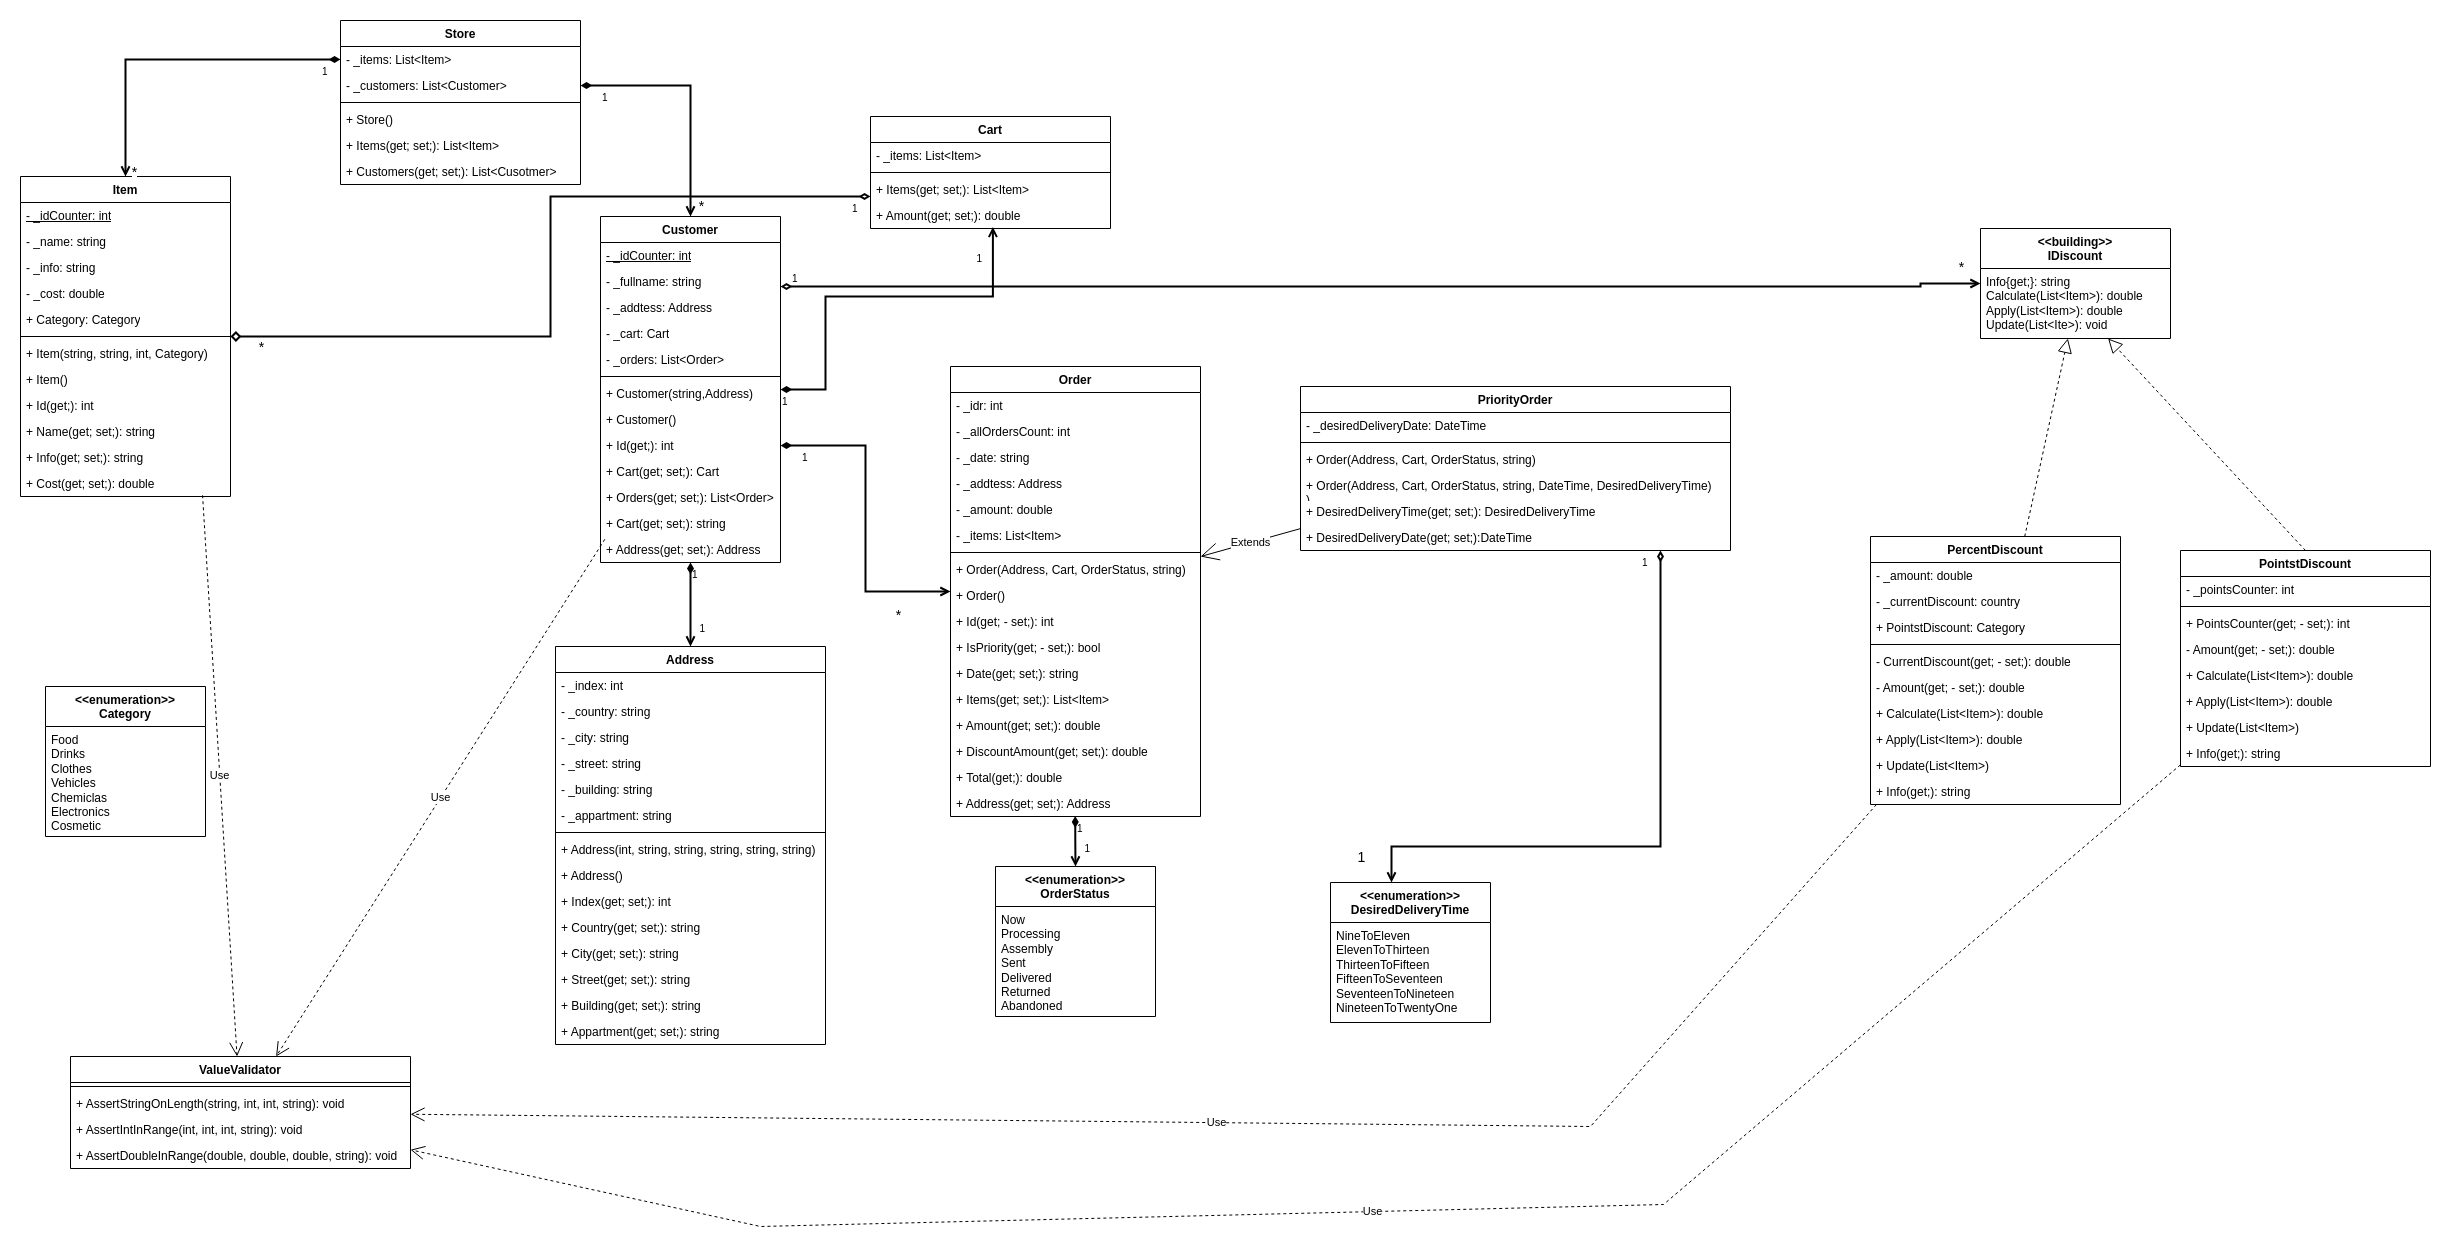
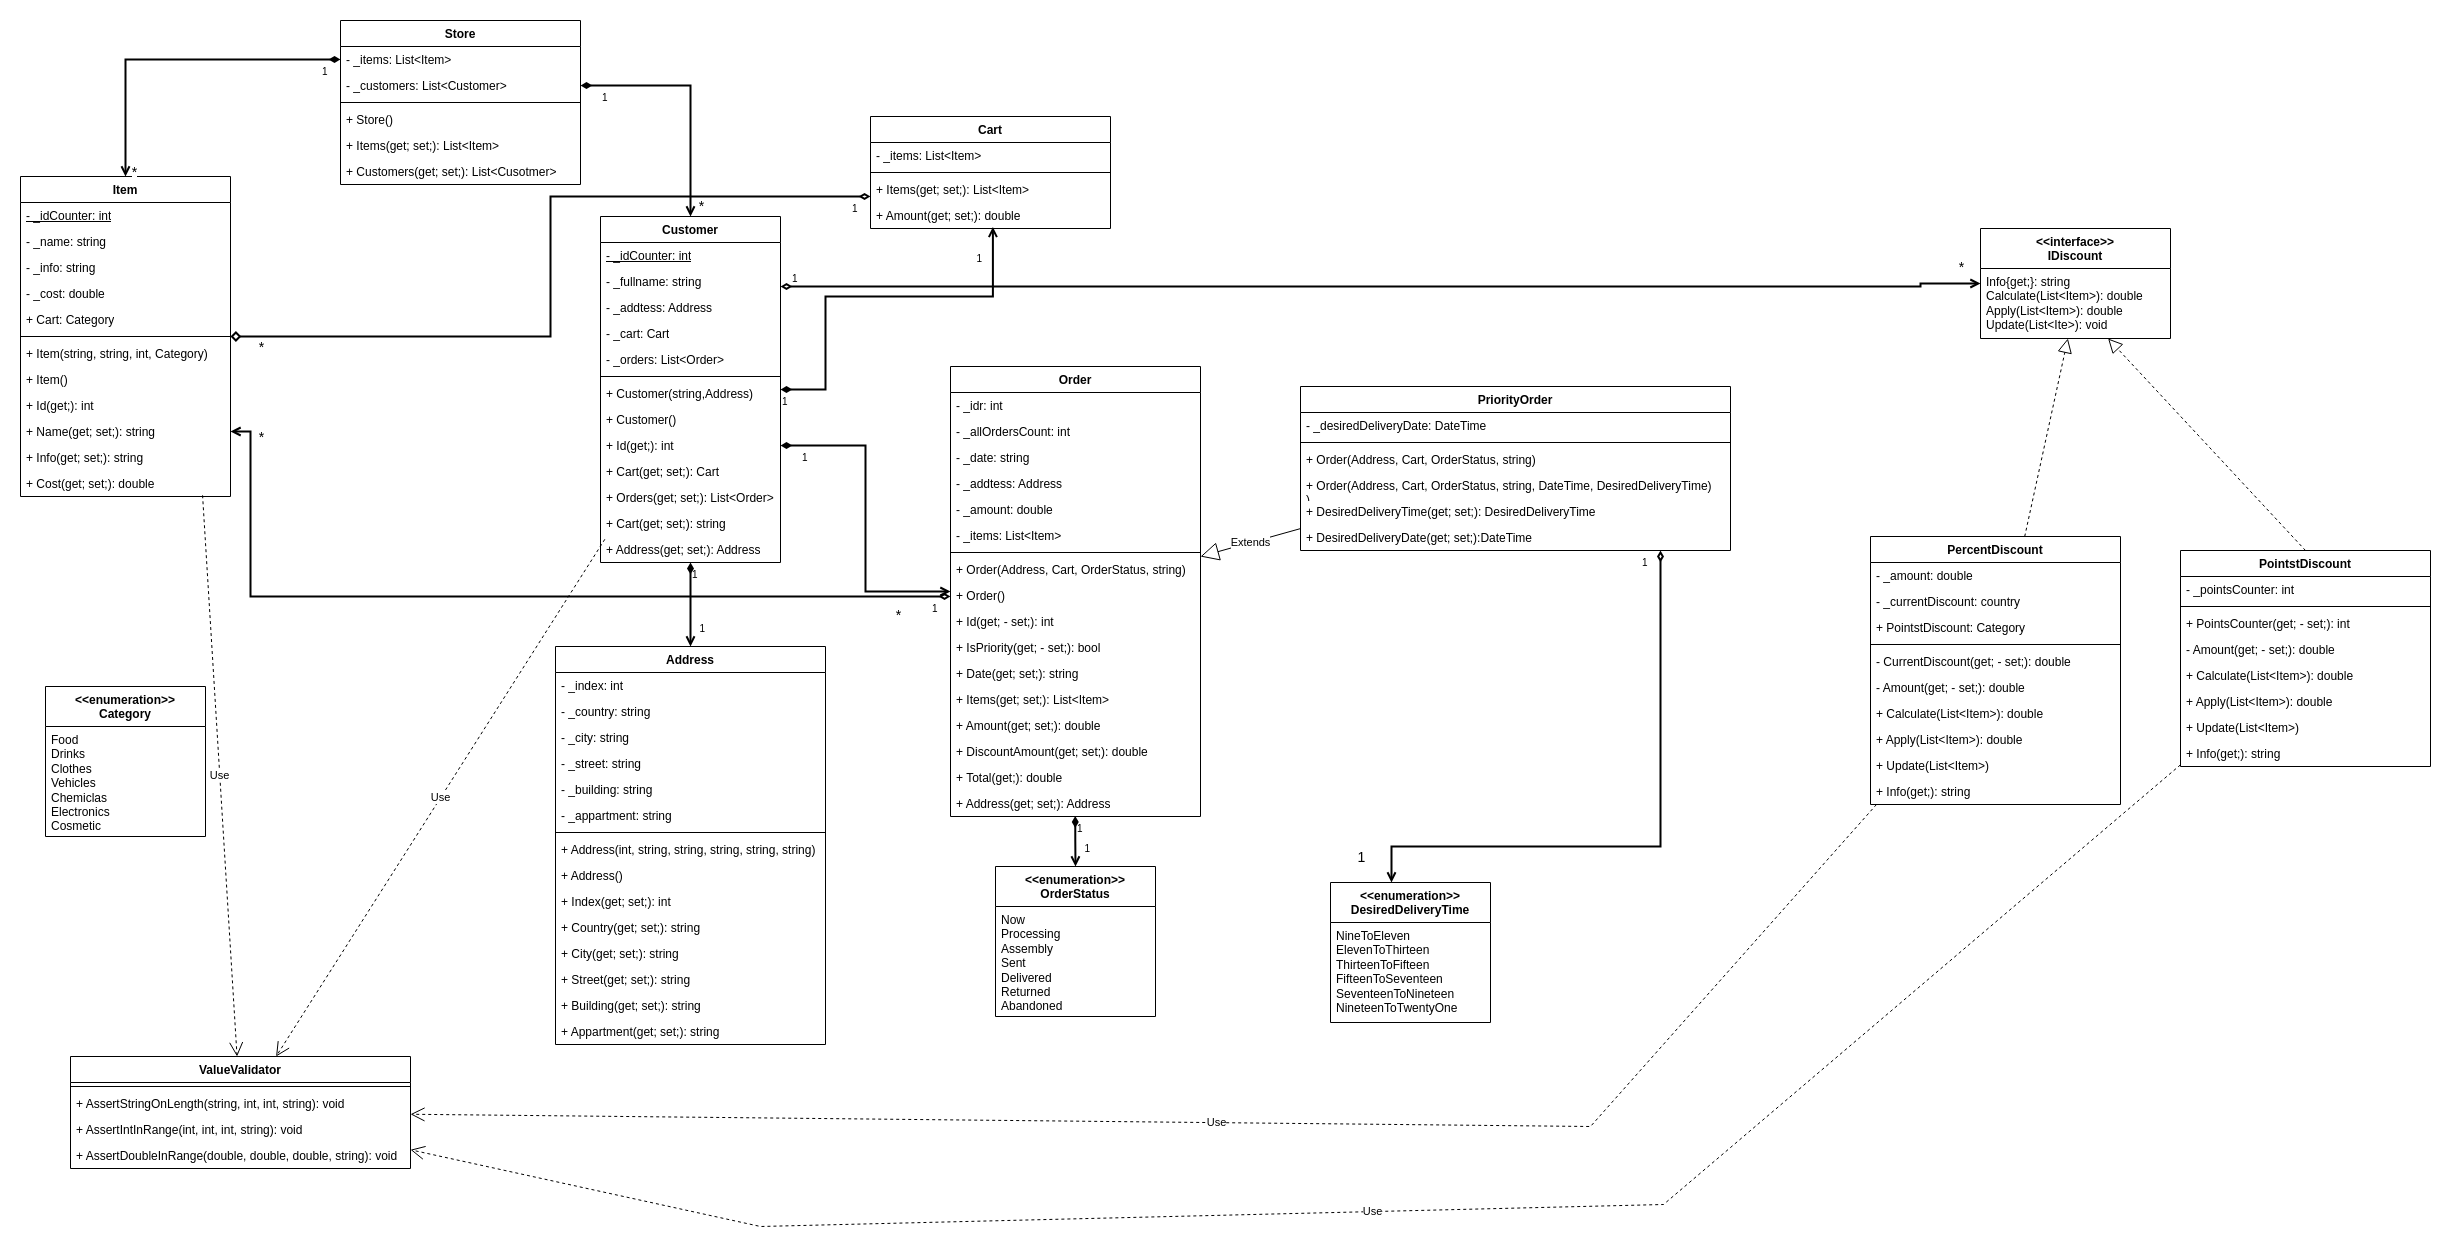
node "<<building>> IDiscount": label "<<building>> IDiscount" -> "<<interface>> IDiscount"
node "+ Category: Category": label "+ Category: Category" -> "+ Cart: Category"
edge "PriorityOrder" -> "Order": arrowhead open -> block
edge "+ Name(get; set;): string" -- "Order": added, labels "*", "1"
